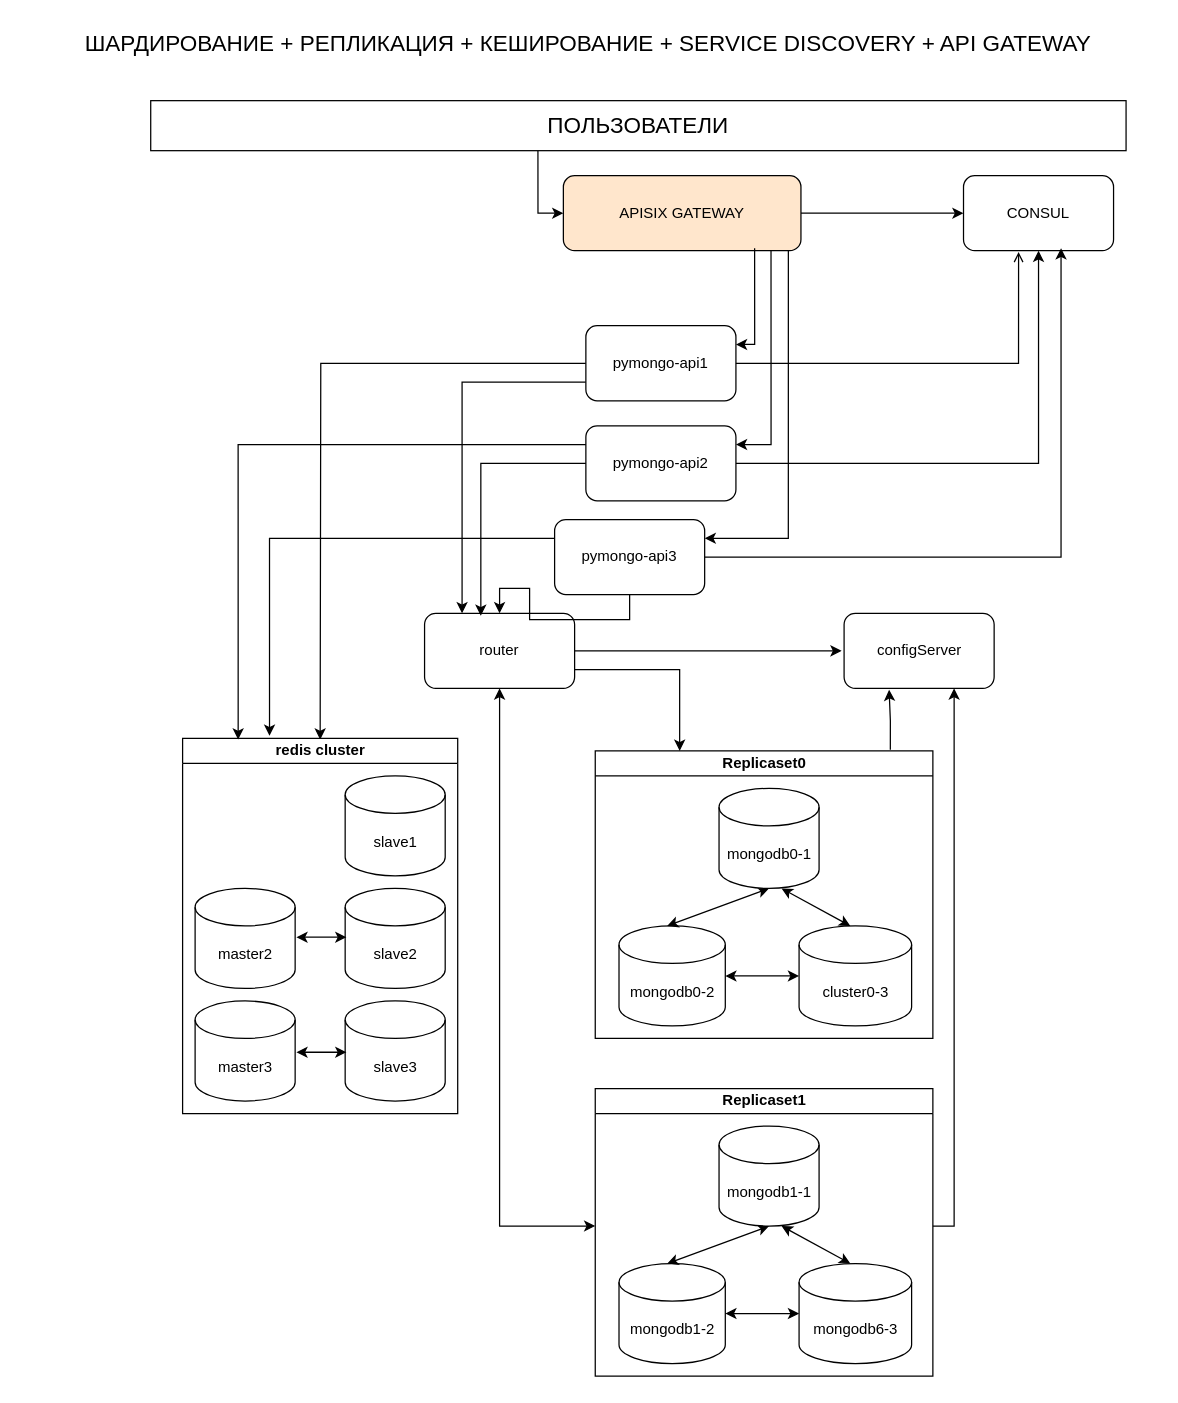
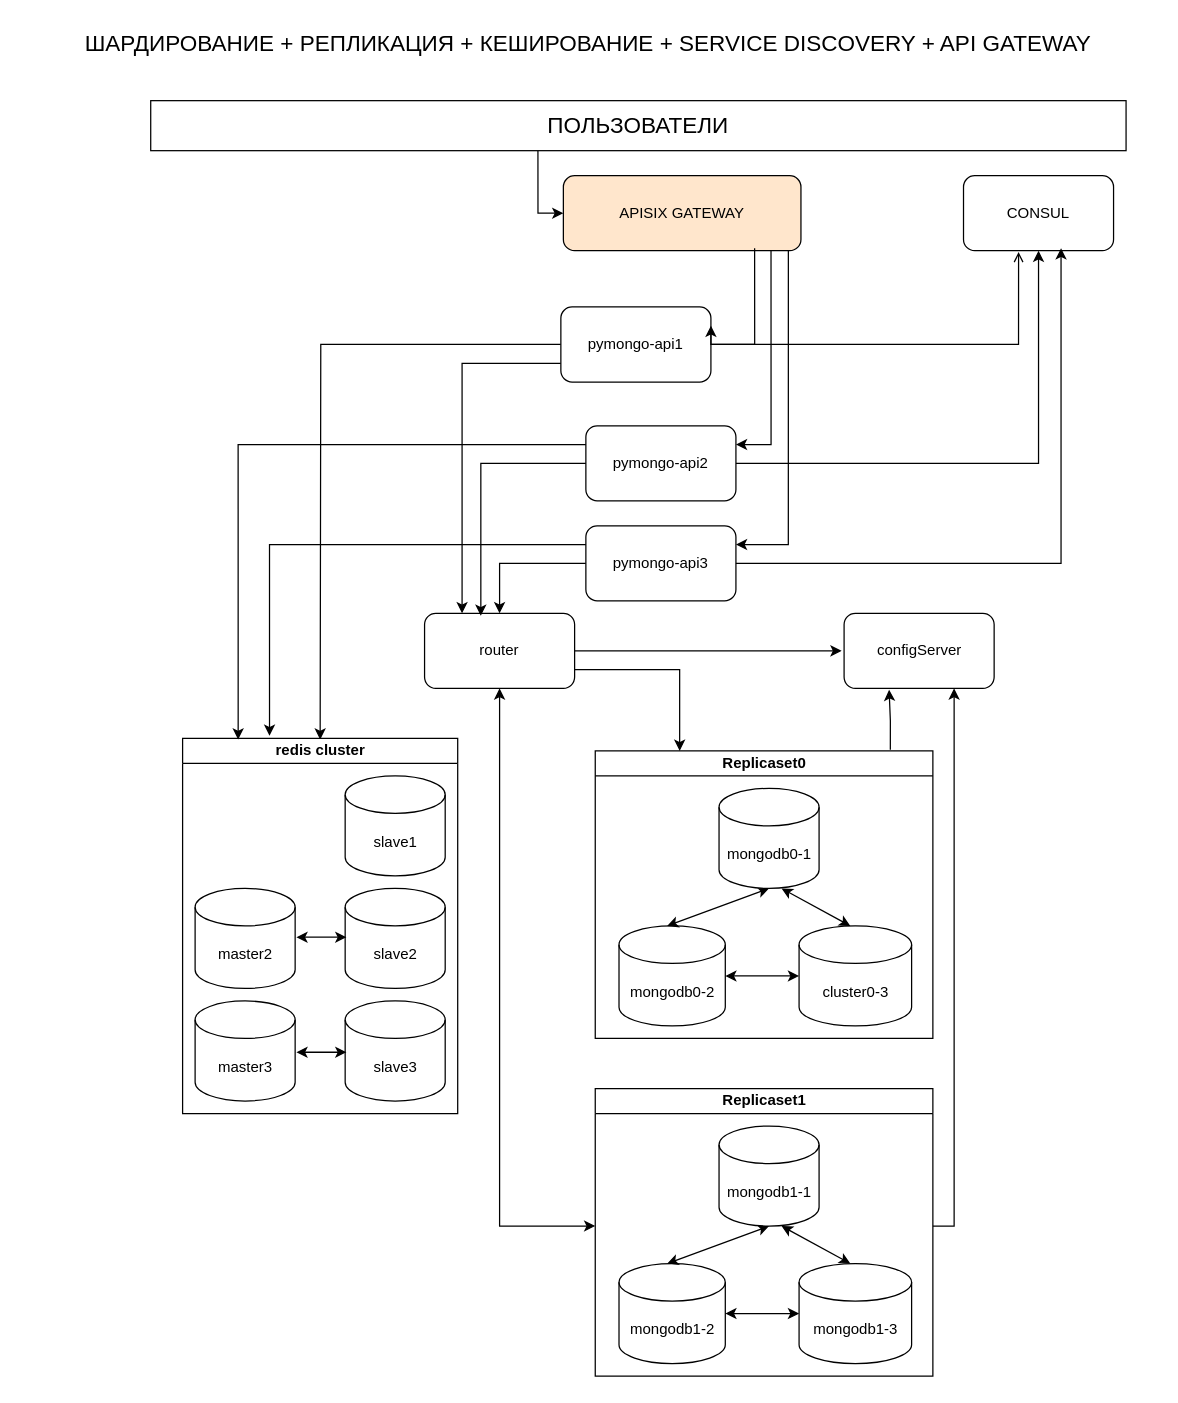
edge "APISIX GATEWAY" -> "CONSUL": removed
node "pymongo-api1": moved (661, 363) -> (636, 344)
node "pymongo-api3": moved (629, 557) -> (661, 563)
node "mongodb6-3": label "mongodb6-3" -> "mongodb1-3"
